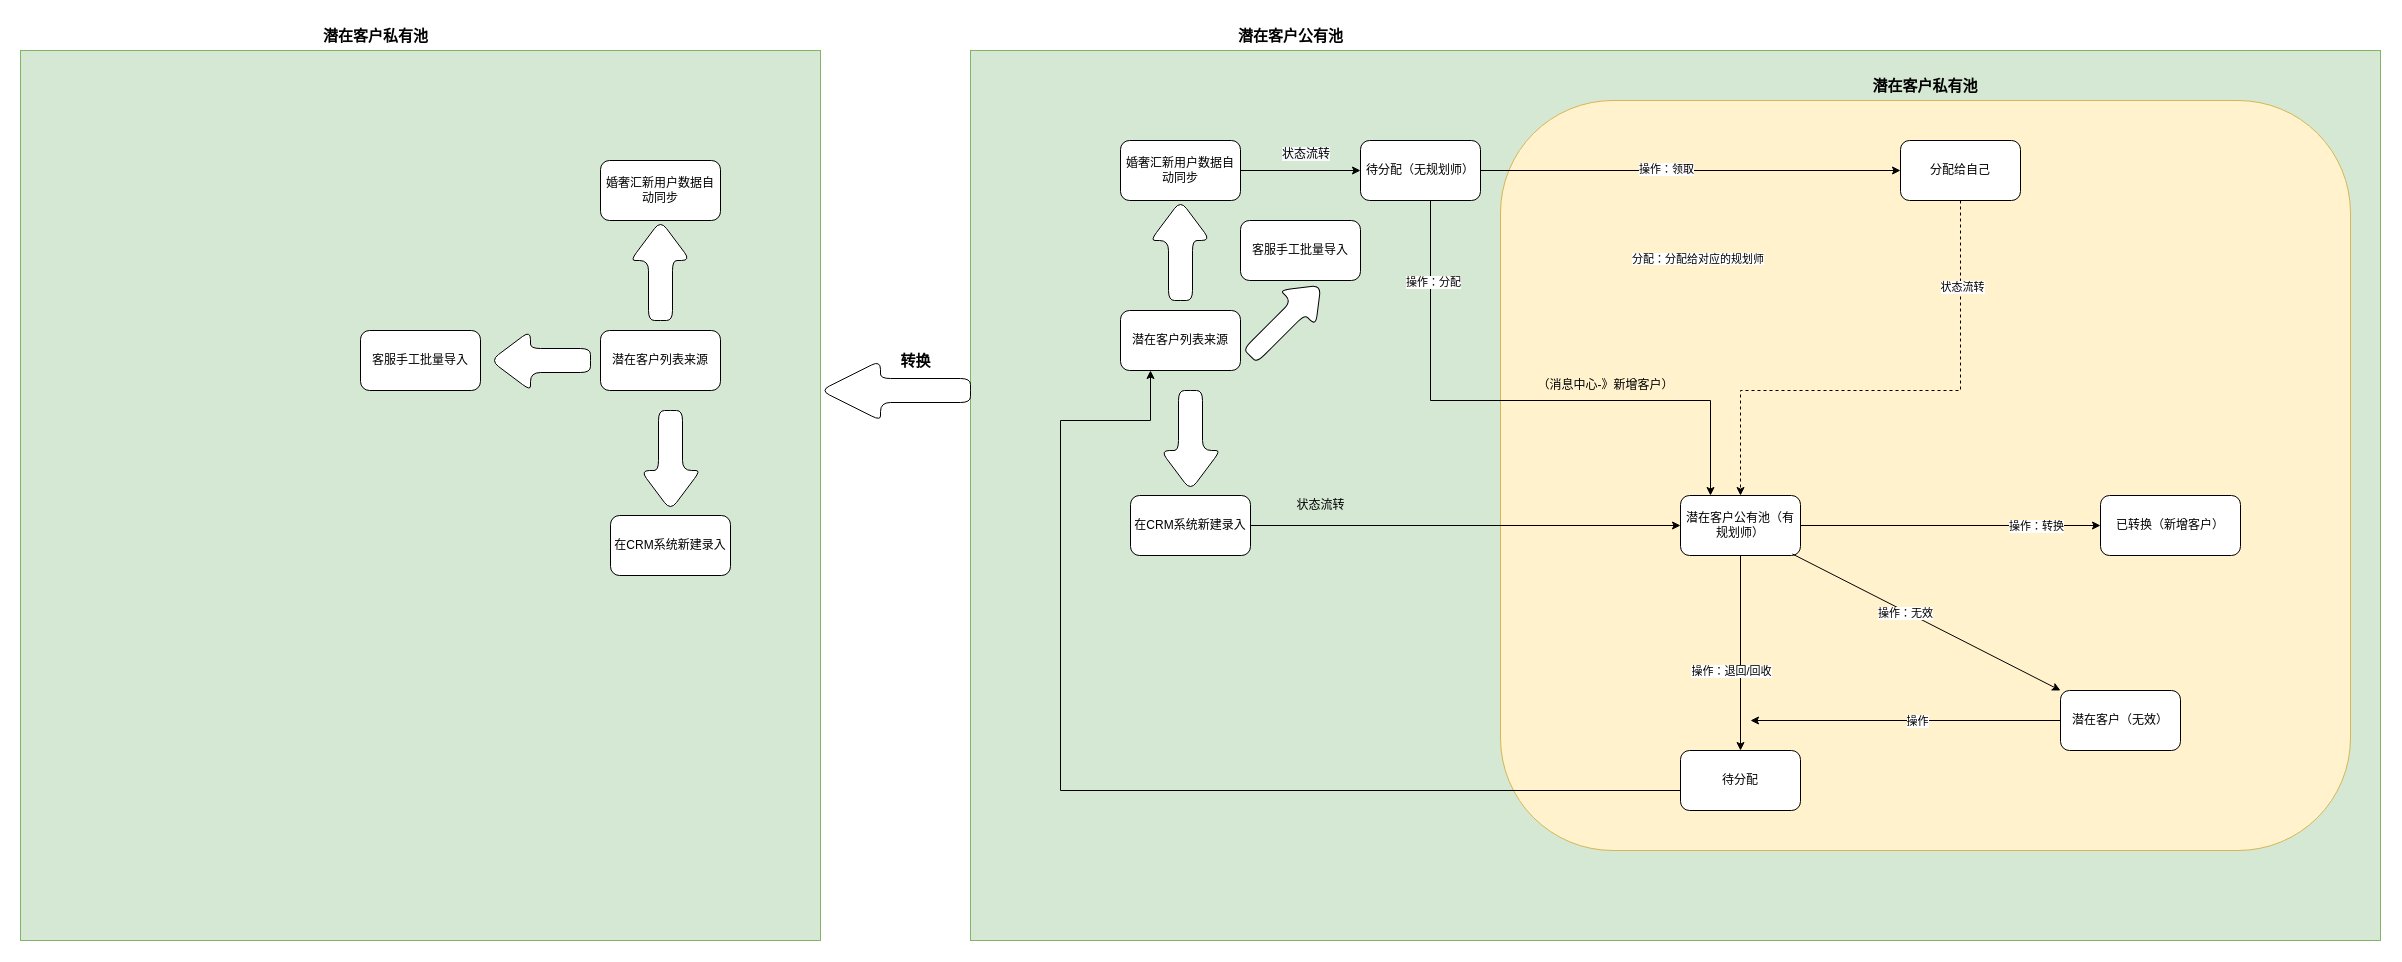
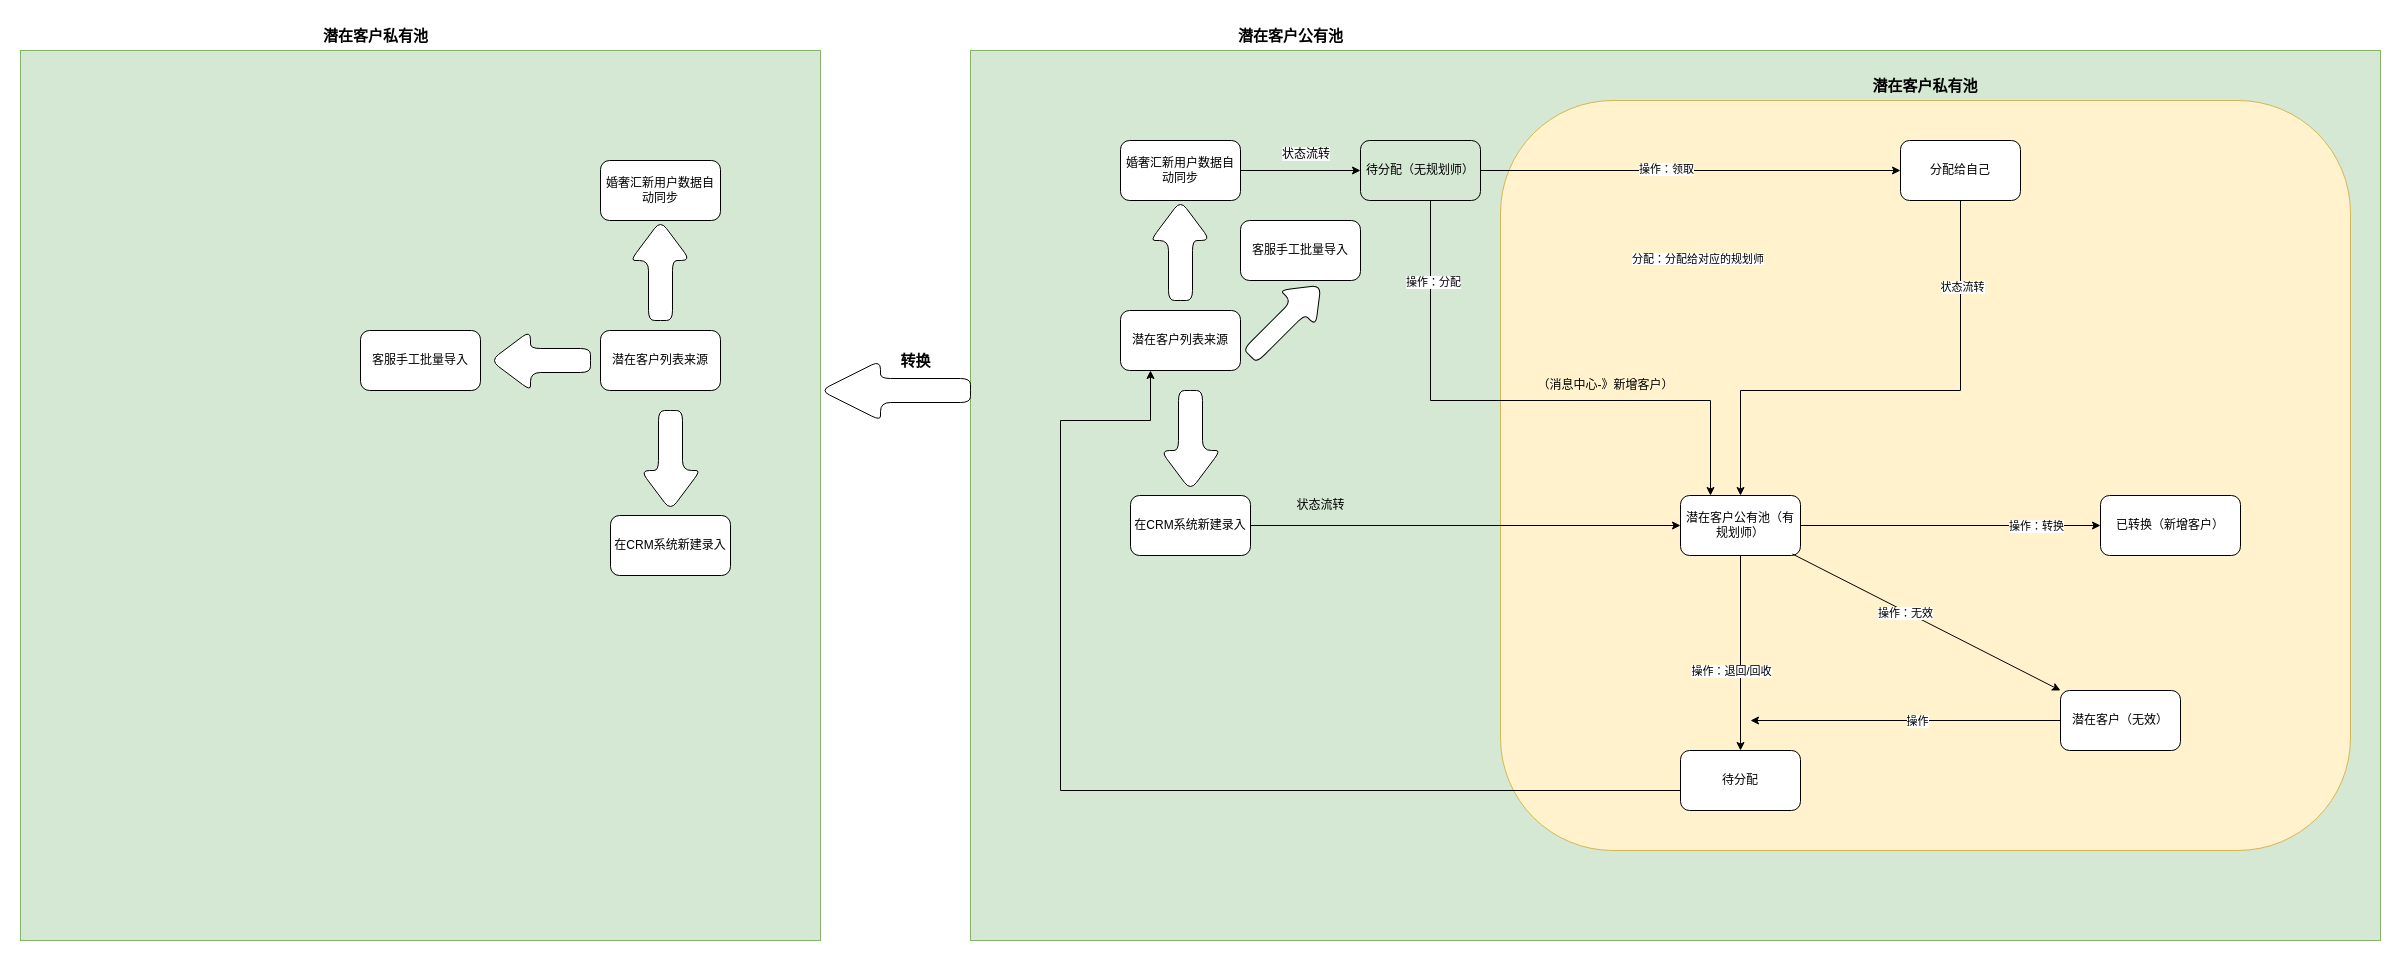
node "待分配（无规划师）": fillcolor #ffffff -> #d5e8d4
edge "分配给自己" -> "潜在客户公有池（有规划师）": style dashed -> solid
